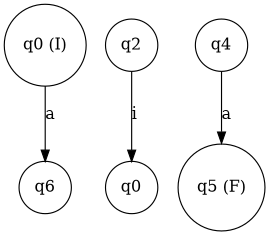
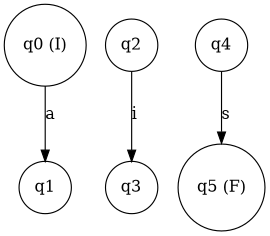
edge "q4" -> "q5 (F)": label "a" -> "s"
node "q6": label "q6" -> "q1"
node "q0": label "q0" -> "q3"
